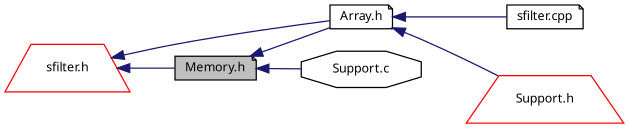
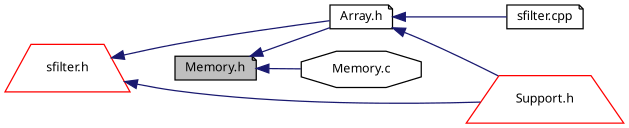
edge "Memory.h" -> "sfilter.h": now "Support.h" -> "sfilter.h"
node "Support.c": label "Support.c" -> "Memory.c"
